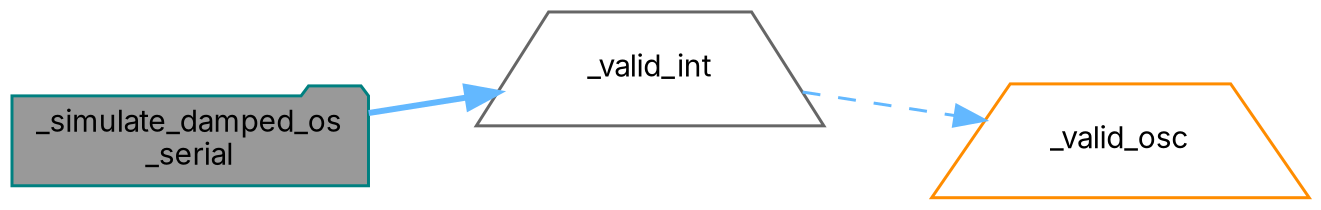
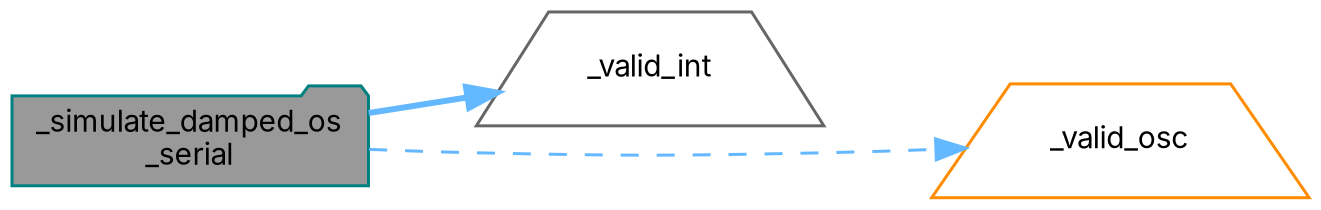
edge "_valid_int" -> "_valid_osc": now "_simulate_damped_os _serial" -> "_valid_osc"
